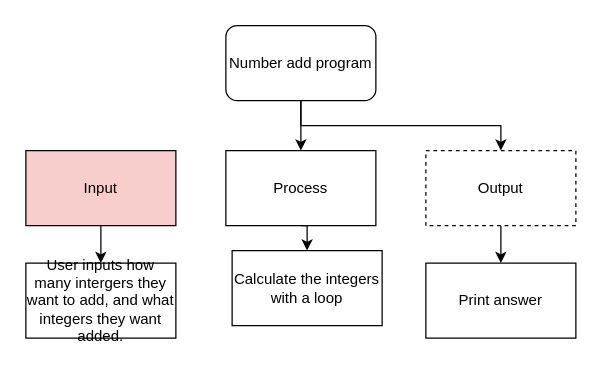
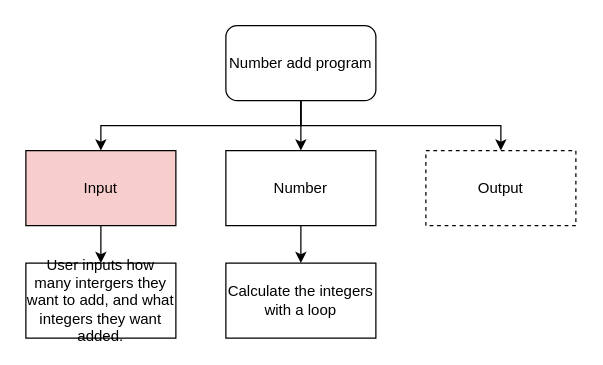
edge "Number add program" -> "Input": added
node "Process": label "Process" -> "Number"
edge "Output" -> "Print answer": removed
node "Calculate the integers with a loop": moved (307, 288) -> (301, 301)
node "Print answer": removed
